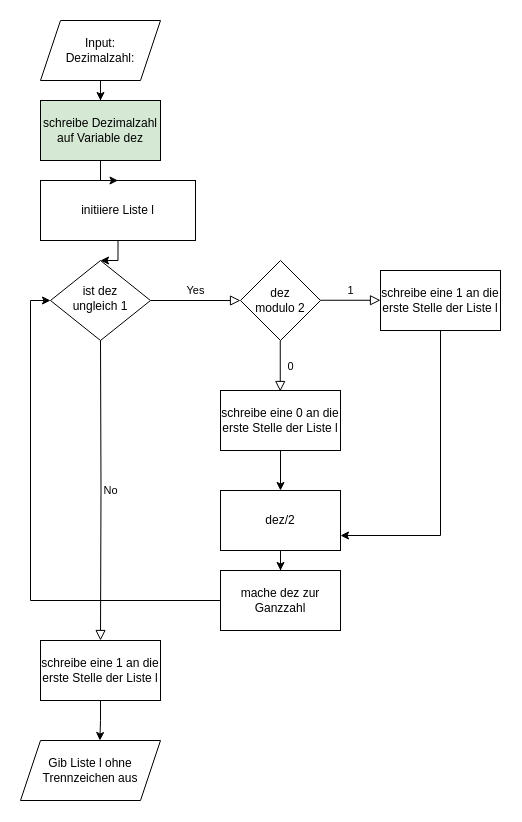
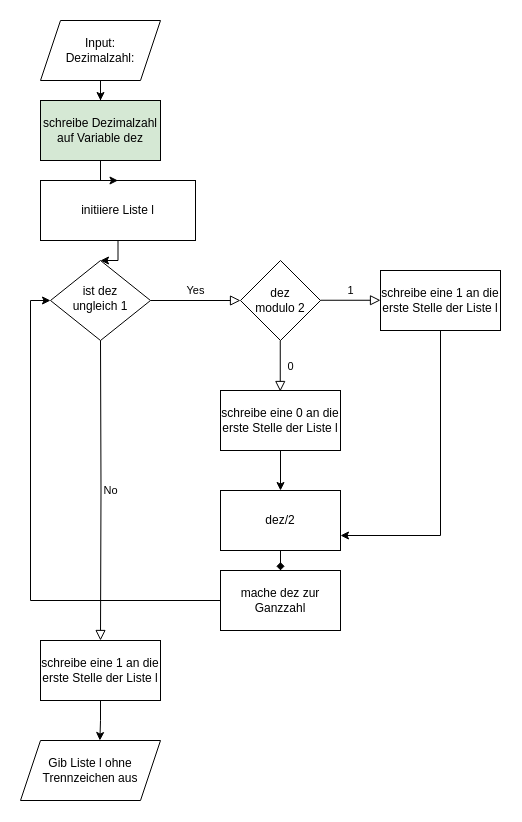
edge "dez/2" -> "mache dez zur Ganzzahl": arrowhead classic -> diamond
